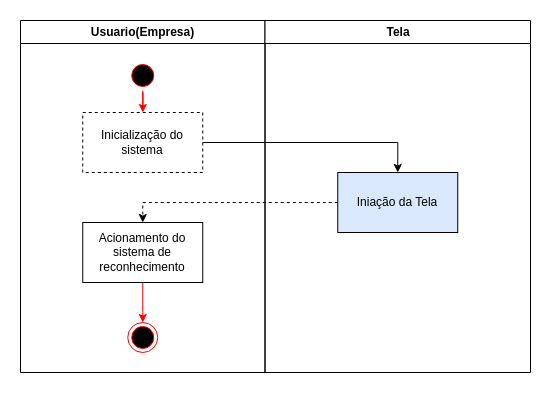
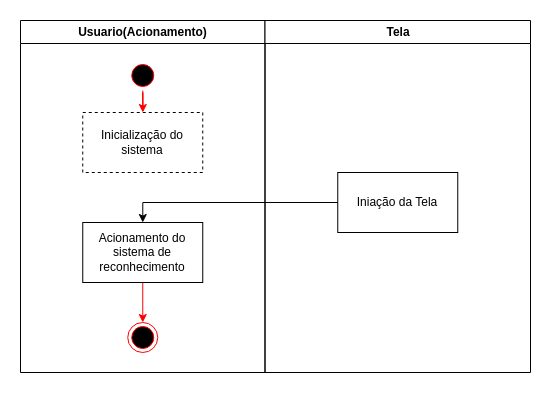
node "Usuario(Empresa)": label "Usuario(Empresa)" -> "Usuario(Acionamento)"
edge "Inicialização do sistema" -> "Iniação da Tela": removed
edge "Iniação da Tela" -> "Acionamento do sistema de reconhecimento": style dashed -> solid
node "Iniação da Tela": fillcolor #dae8fc -> #ffffff
